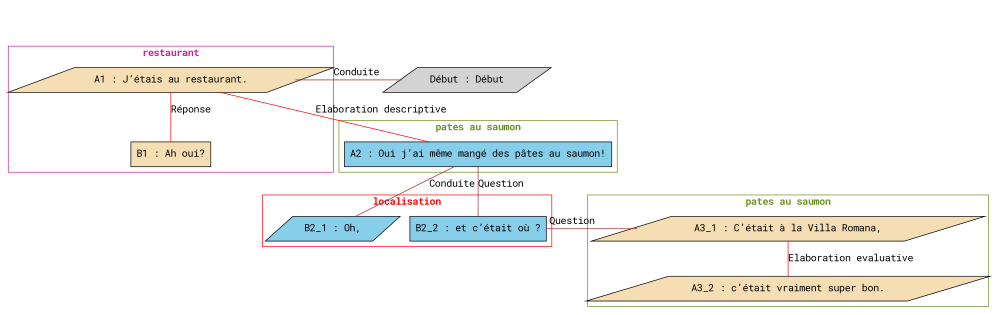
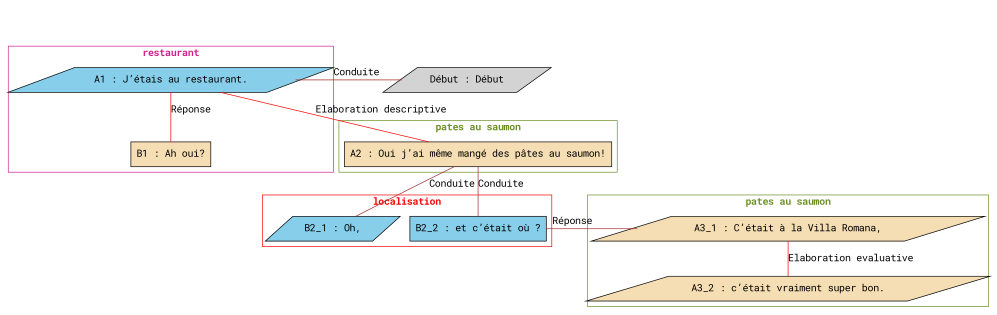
node "A1 : J’étais au restaurant.": fillcolor wheat -> skyblue
node "A2 : Oui j’ai même mangé des pâtes au saumon!": fillcolor skyblue -> wheat
edge "A2 : Oui j’ai même mangé des pâtes au saumon!" -- "B2_2 : et c’était où ?": label "Question" -> "Conduite"
edge "B2_2 : et c’était où ?" -- "A3_1 : C’était à la Villa Romana,": label "Question" -> "Réponse"
